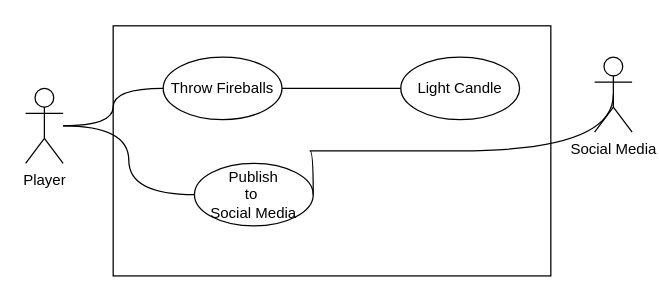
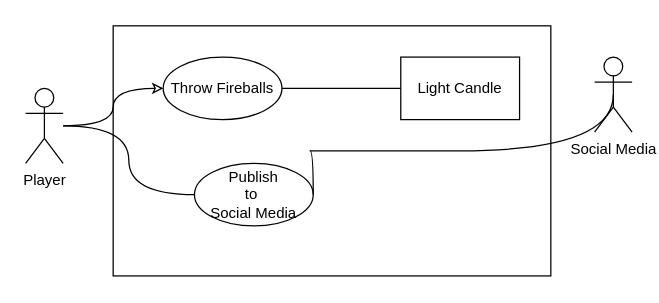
node "Light Candle": shape ellipse -> rectangle
edge "Throw Fireballs" -- "Player": arrowhead none -> classic
